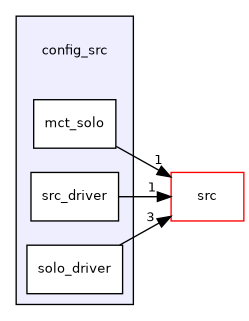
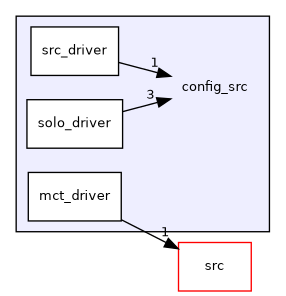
node "mct_solo": label "mct_solo" -> "mct_driver"
edge "src_driver" -> "src": now "src_driver" -> "config_src"
edge "solo_driver" -> "src": now "solo_driver" -> "config_src"
